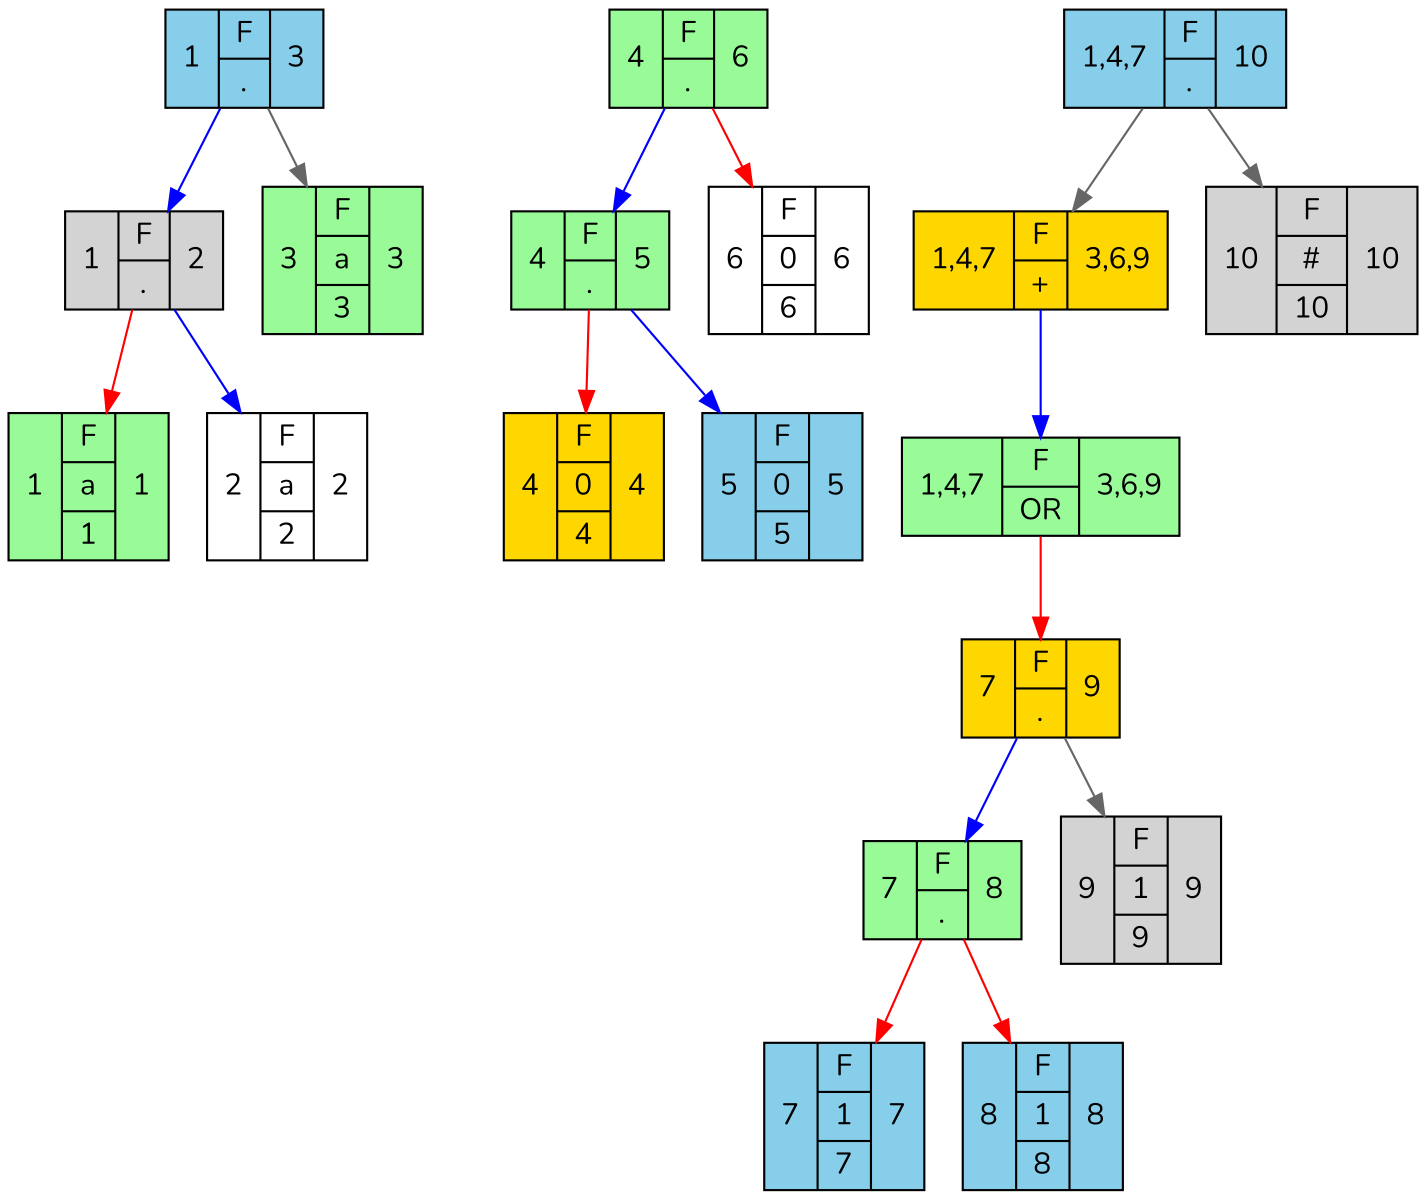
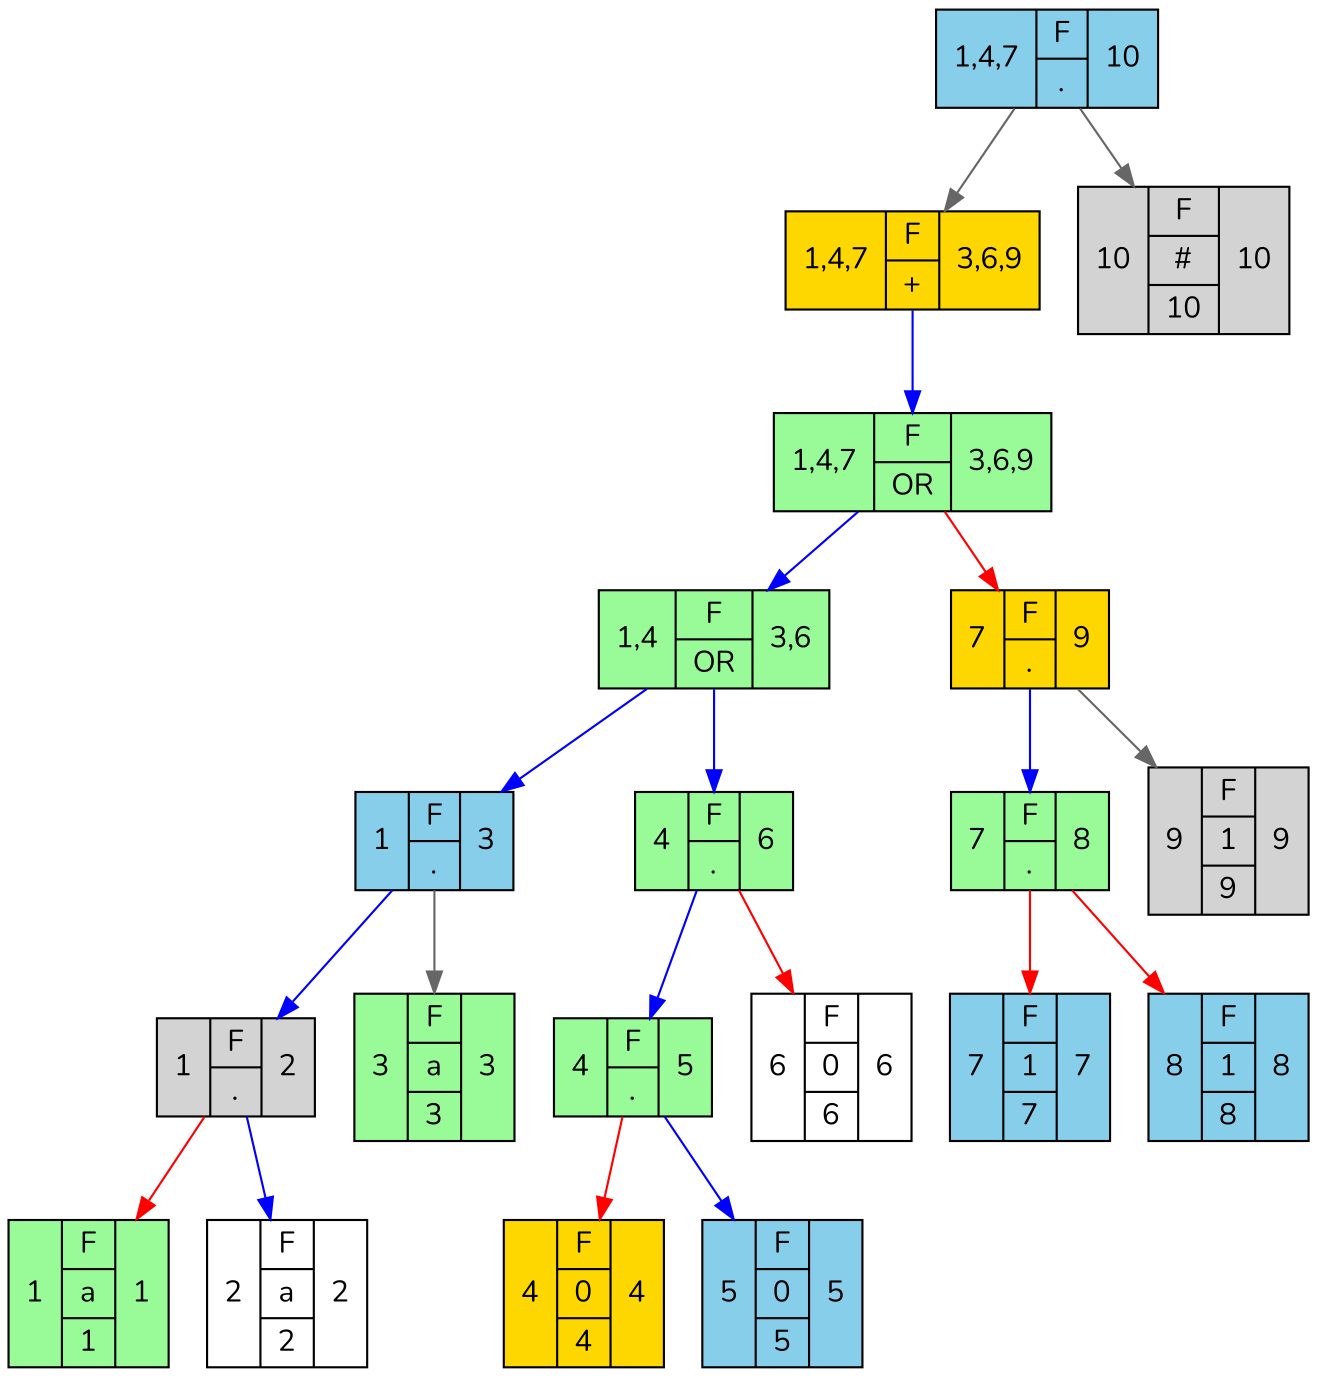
node "1,4": added
